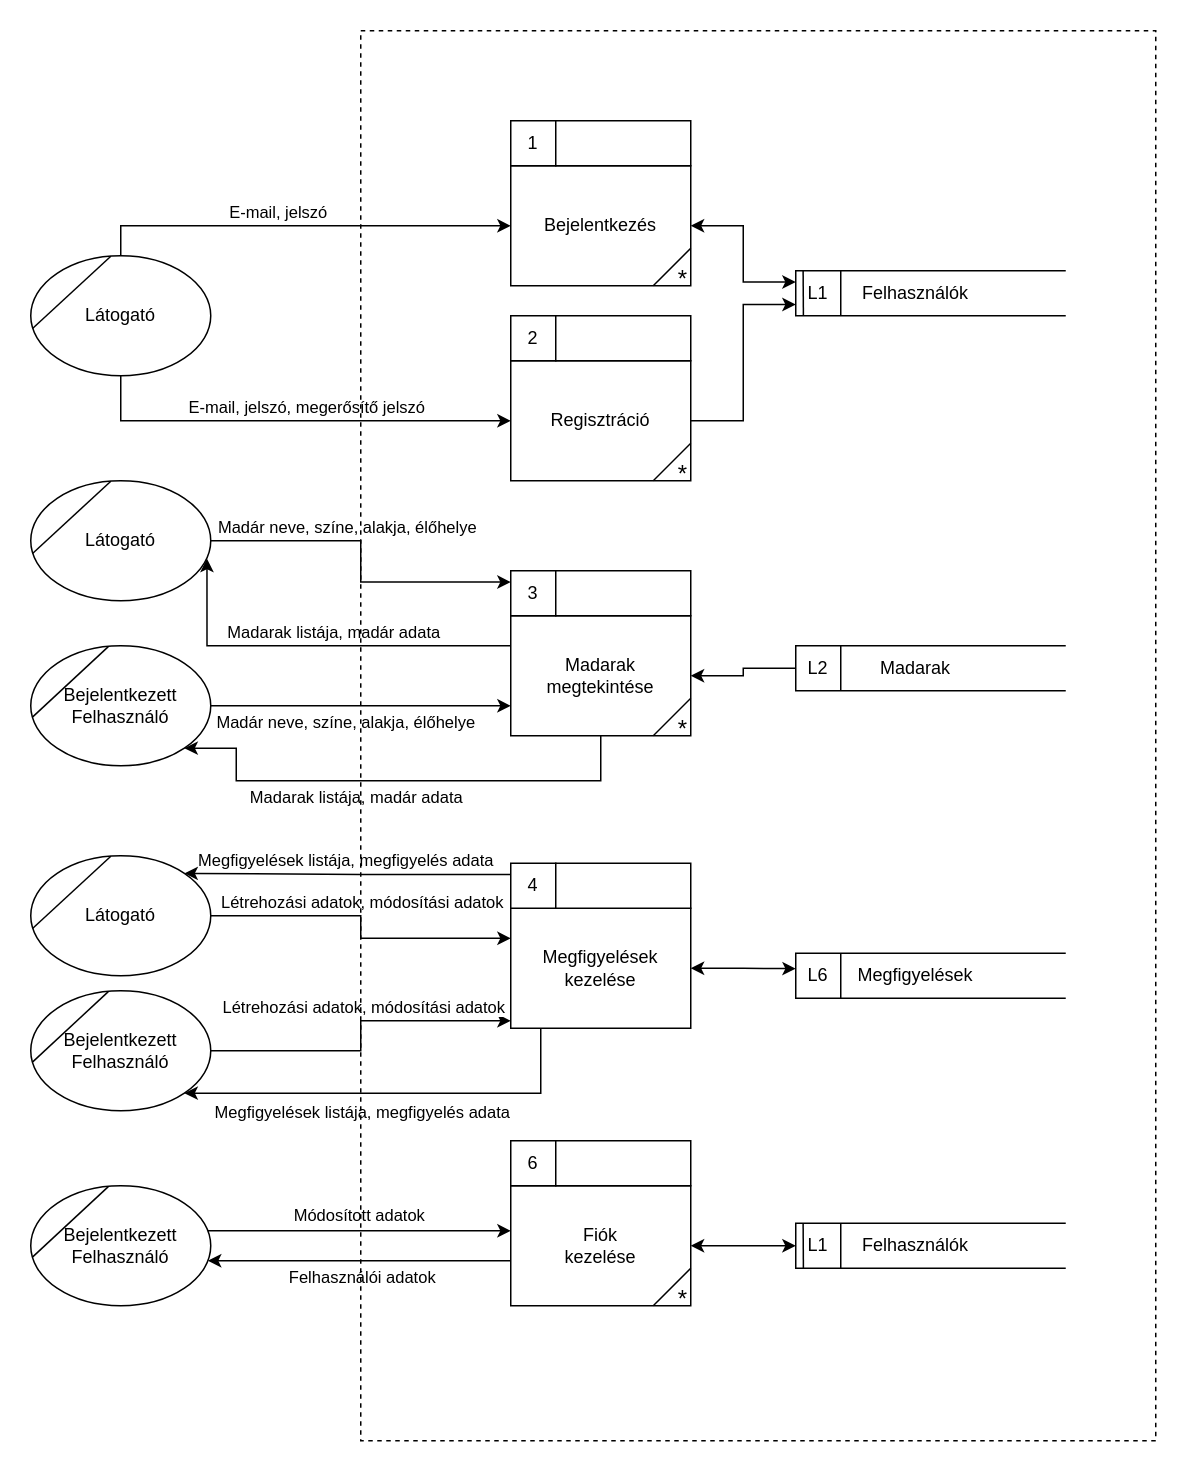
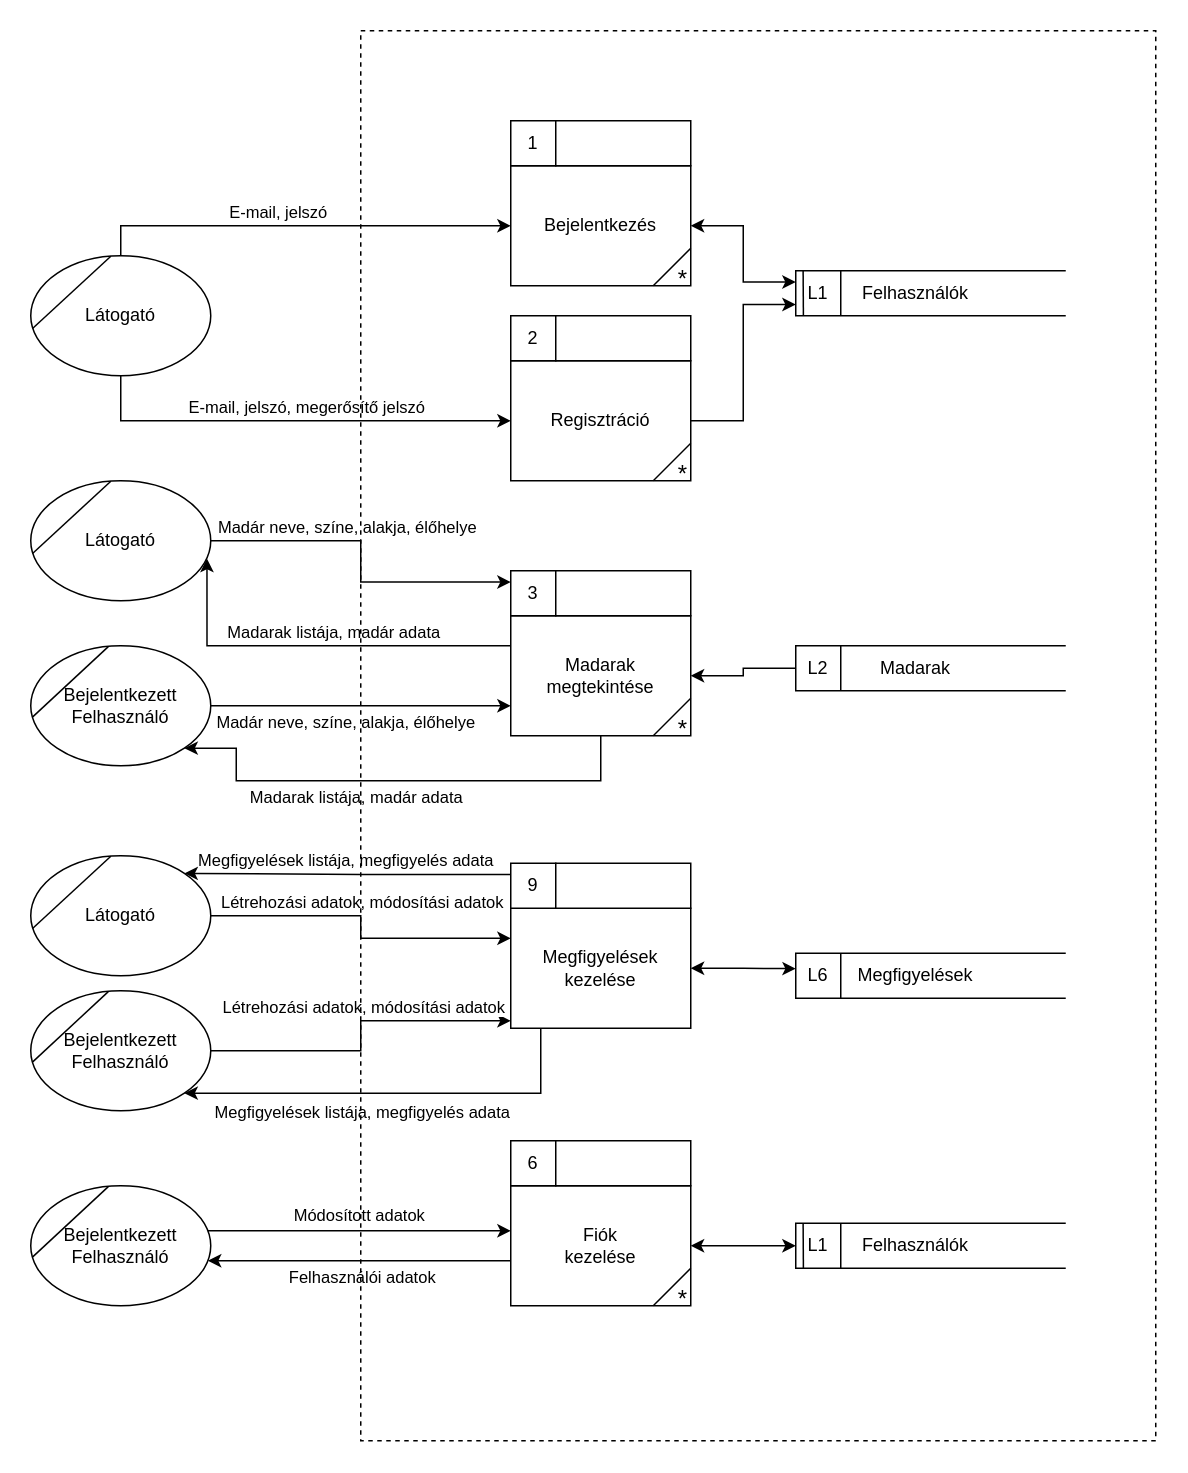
node "4": label "4" -> "9"
